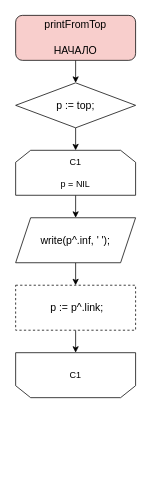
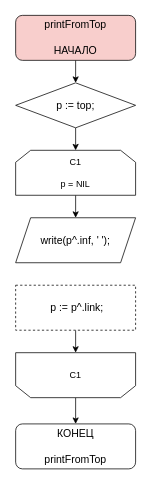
edge "write(p^.inf, ' ');" -> "p := p^.link;": removed
edge "C1" -> "КОНЕЦ printFromTop": added
node "КОНЕЦ printFromTop": added
